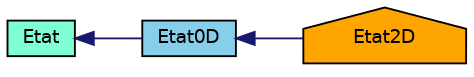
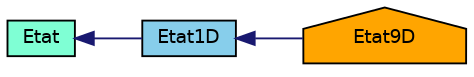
node "Etat0D": label "Etat0D" -> "Etat1D"
node "Etat2D": label "Etat2D" -> "Etat9D"
